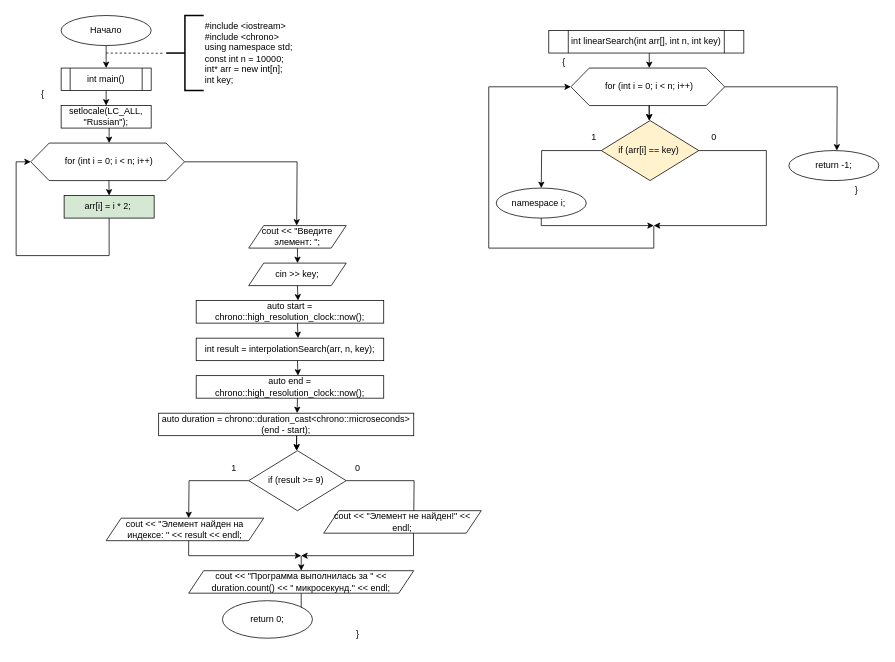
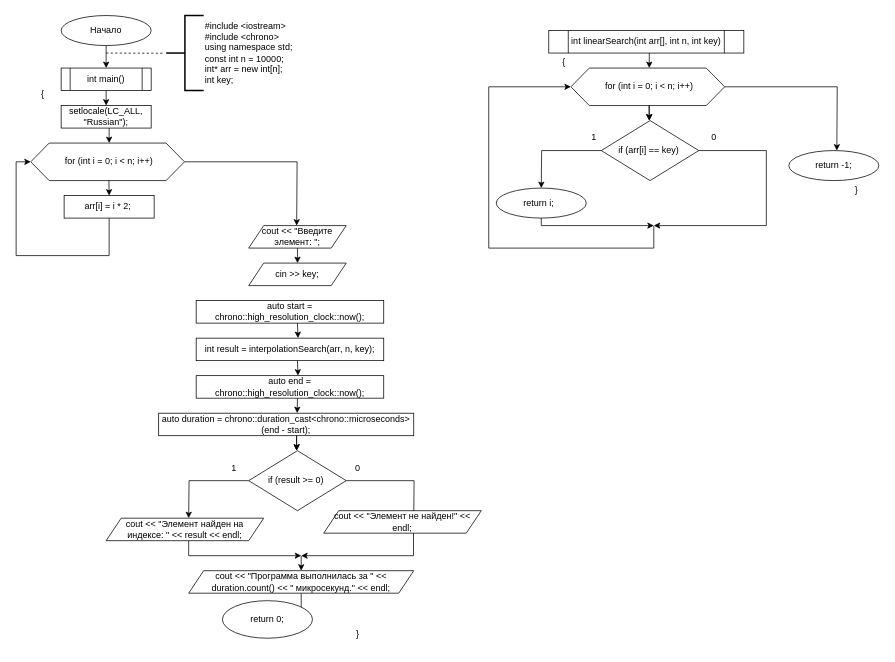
node "if (arr[i] == key)": fillcolor #fff2cc -> #ffffff
node "namespace i;": label "namespace i;" -> "return i;"
node "arr[i] = i * 2;": fillcolor #d5e8d4 -> #ffffff
edge "cin >> key;" -> "auto start = chrono::high_resolution_clock::now();": removed
node "if (result >= 9)": label "if (result >= 9)" -> "if (result >= 0)"
